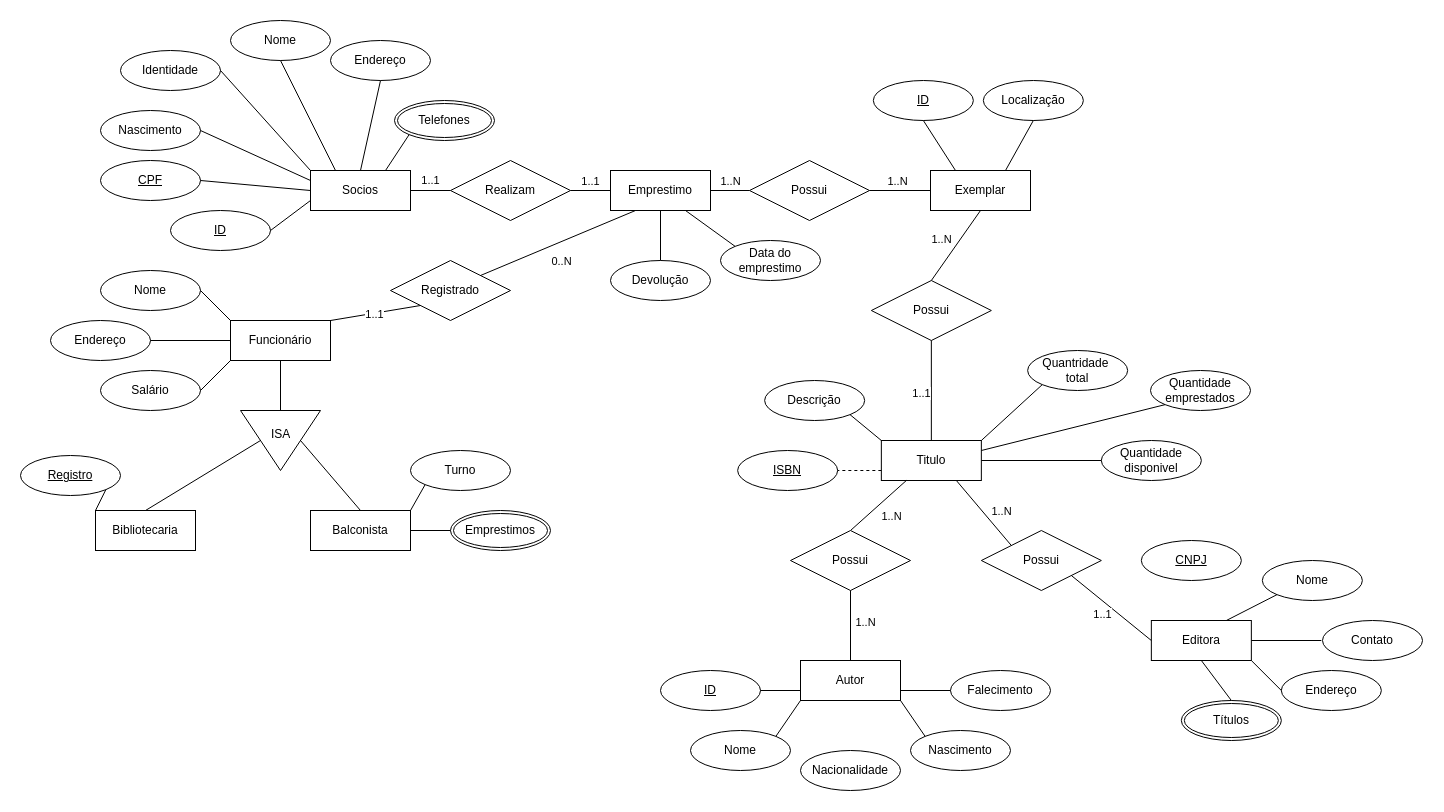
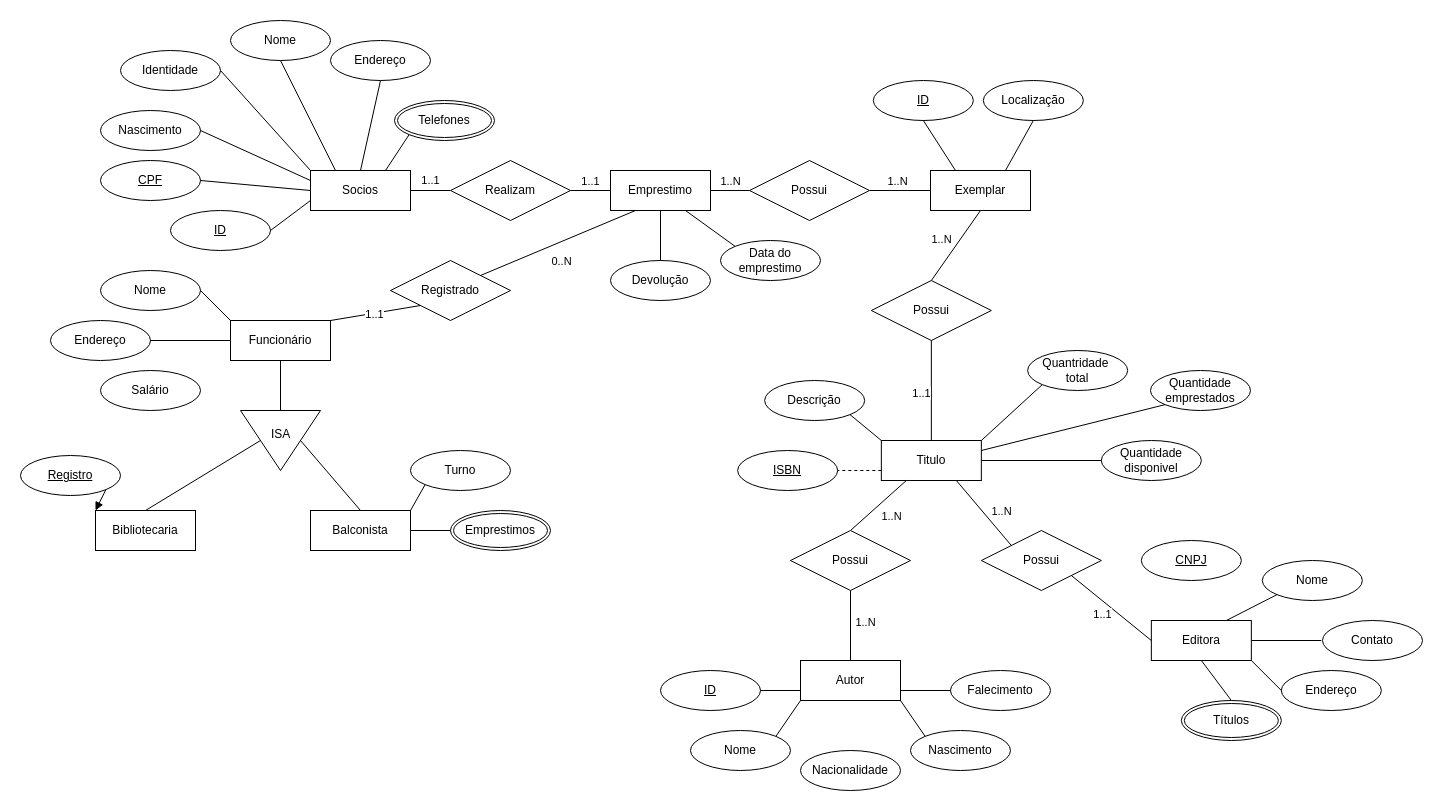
edge "Funcionário" -- "Salário": removed
edge "Registro" -- "Bibliotecaria": arrowhead none -> block
